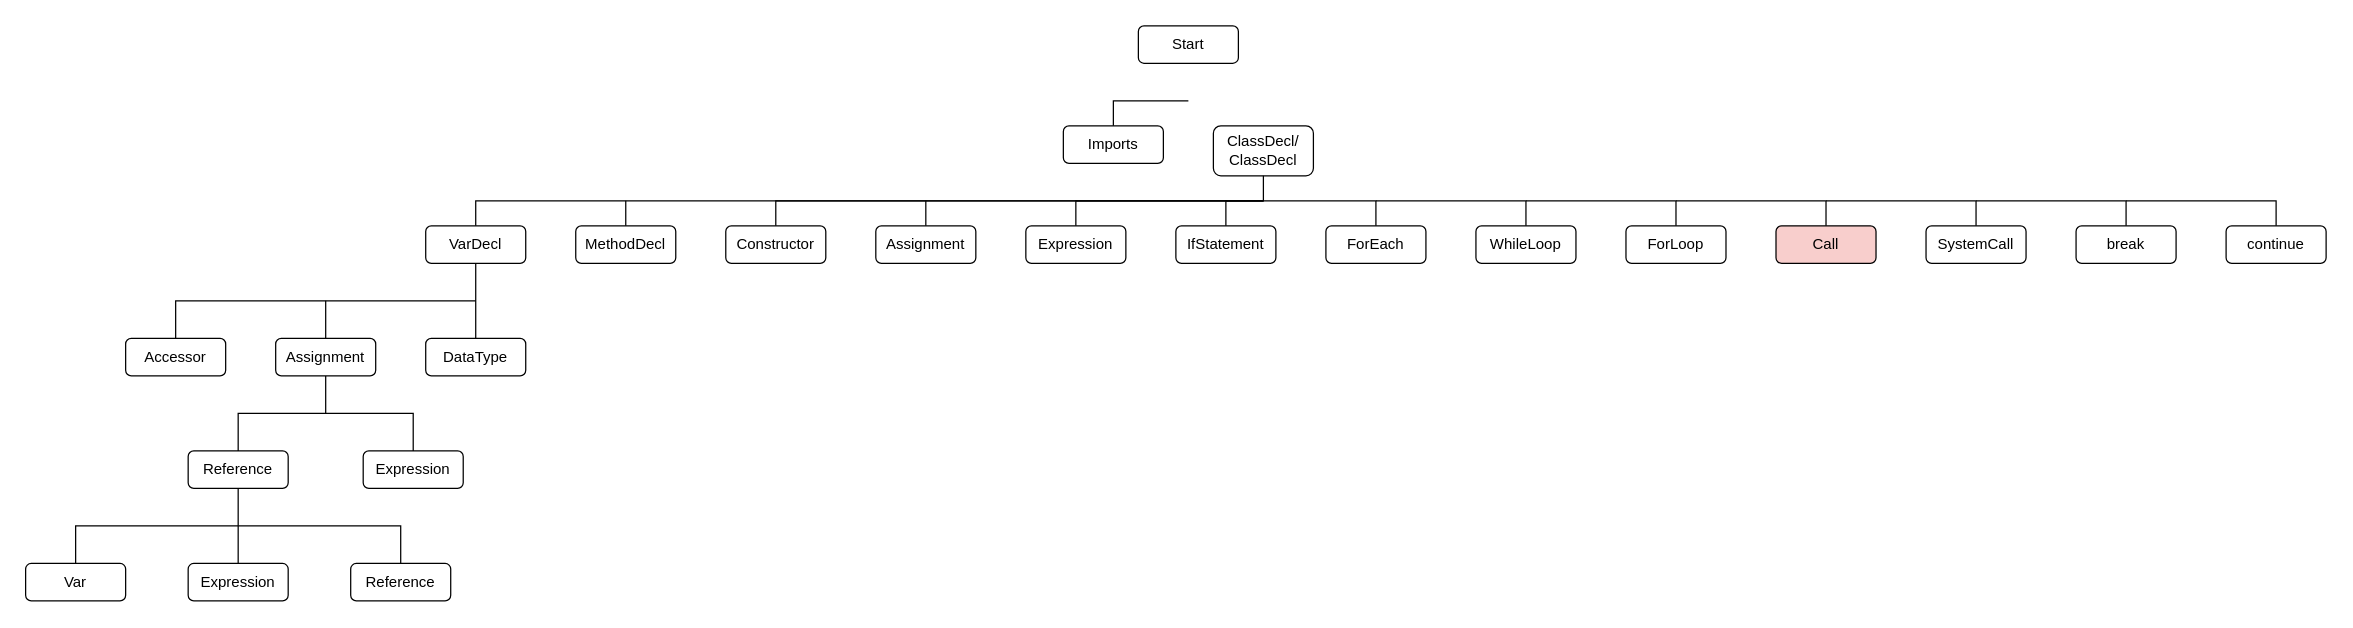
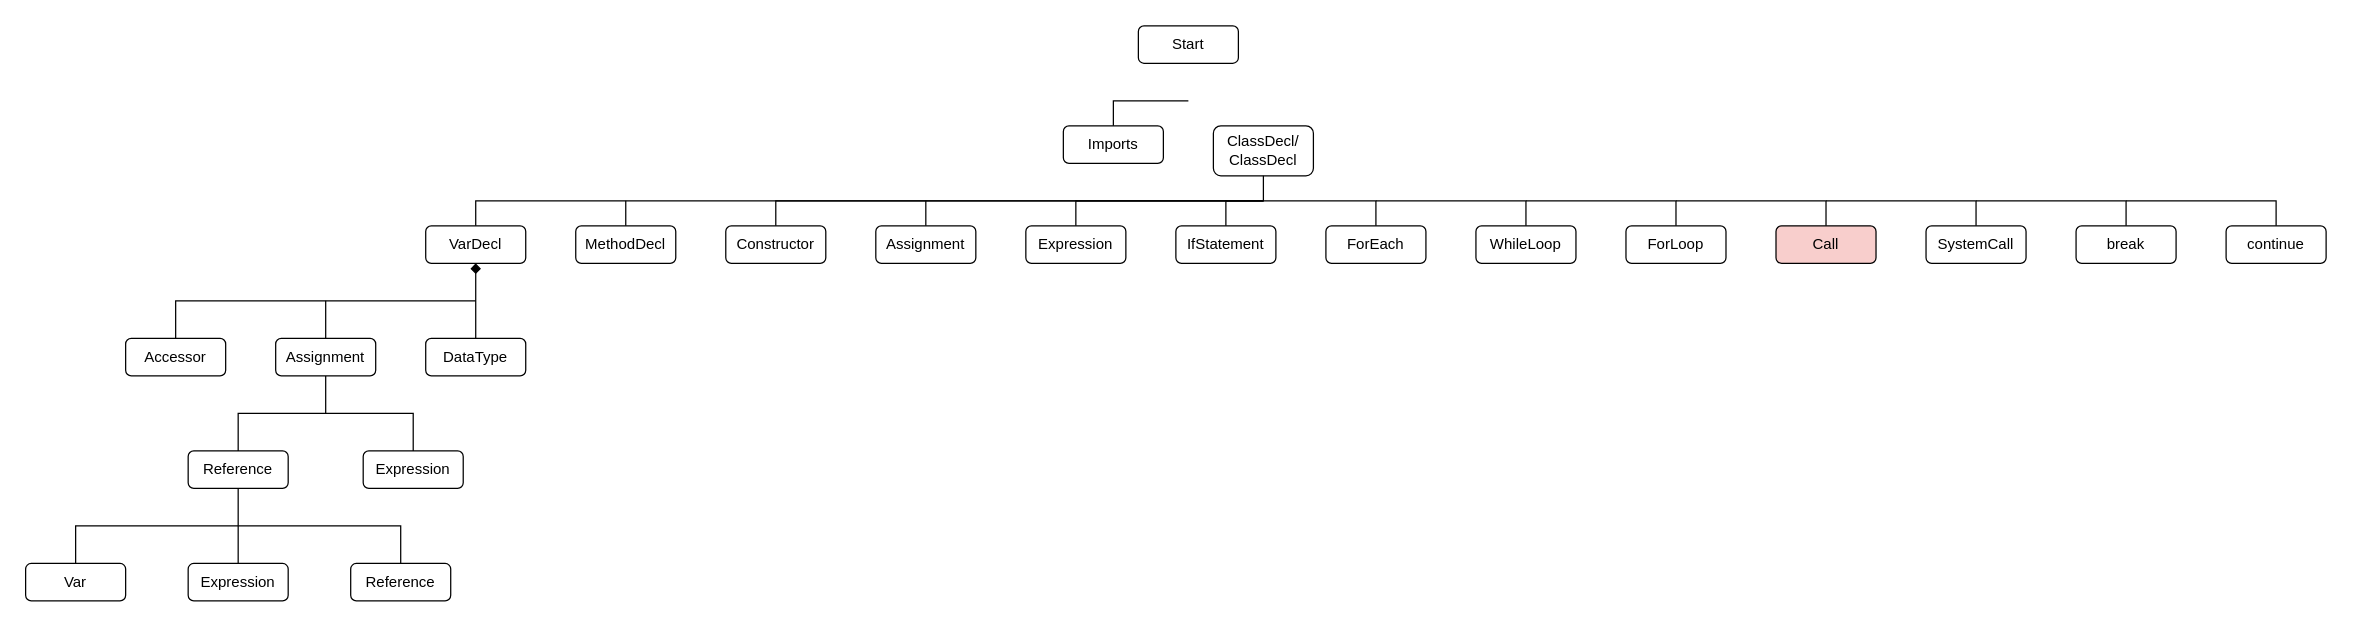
edge "VarDecl" -- "DataType": arrowhead none -> diamond
